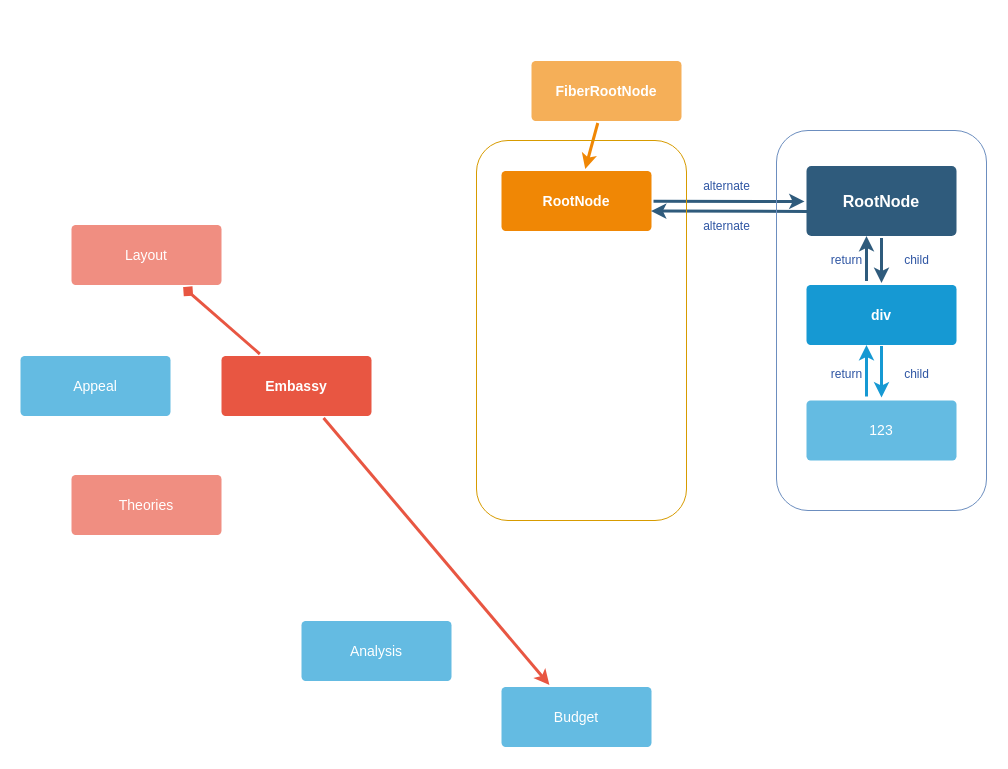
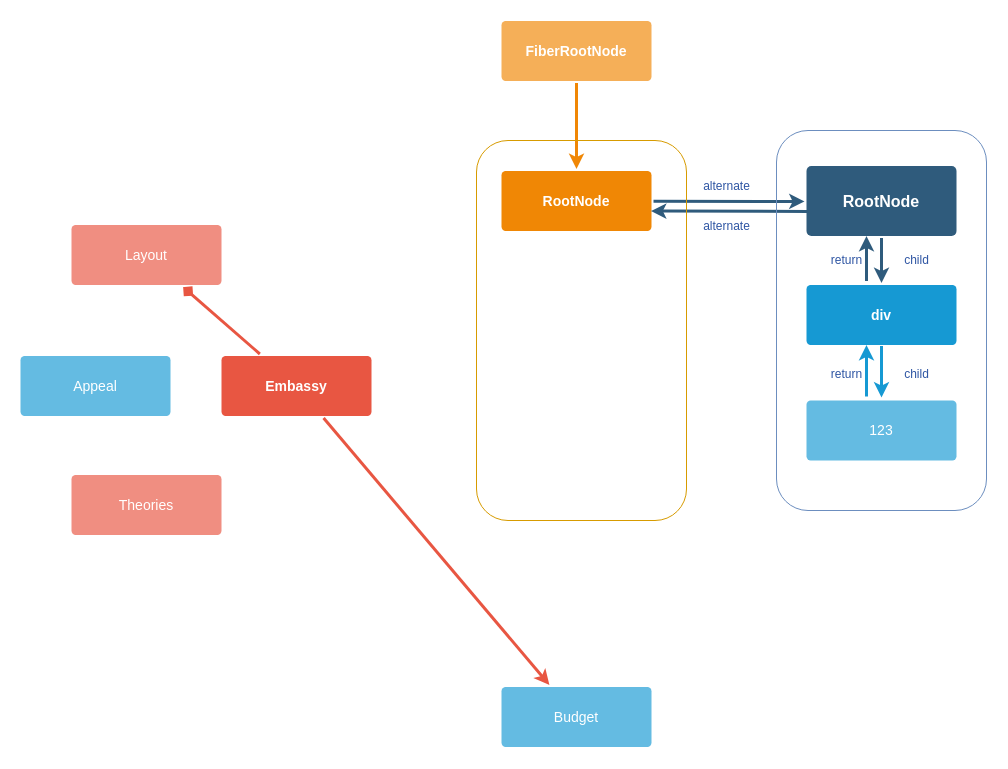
node "FiberRootNode": moved (607, 91) -> (577, 51)
node "Analysis": removed
